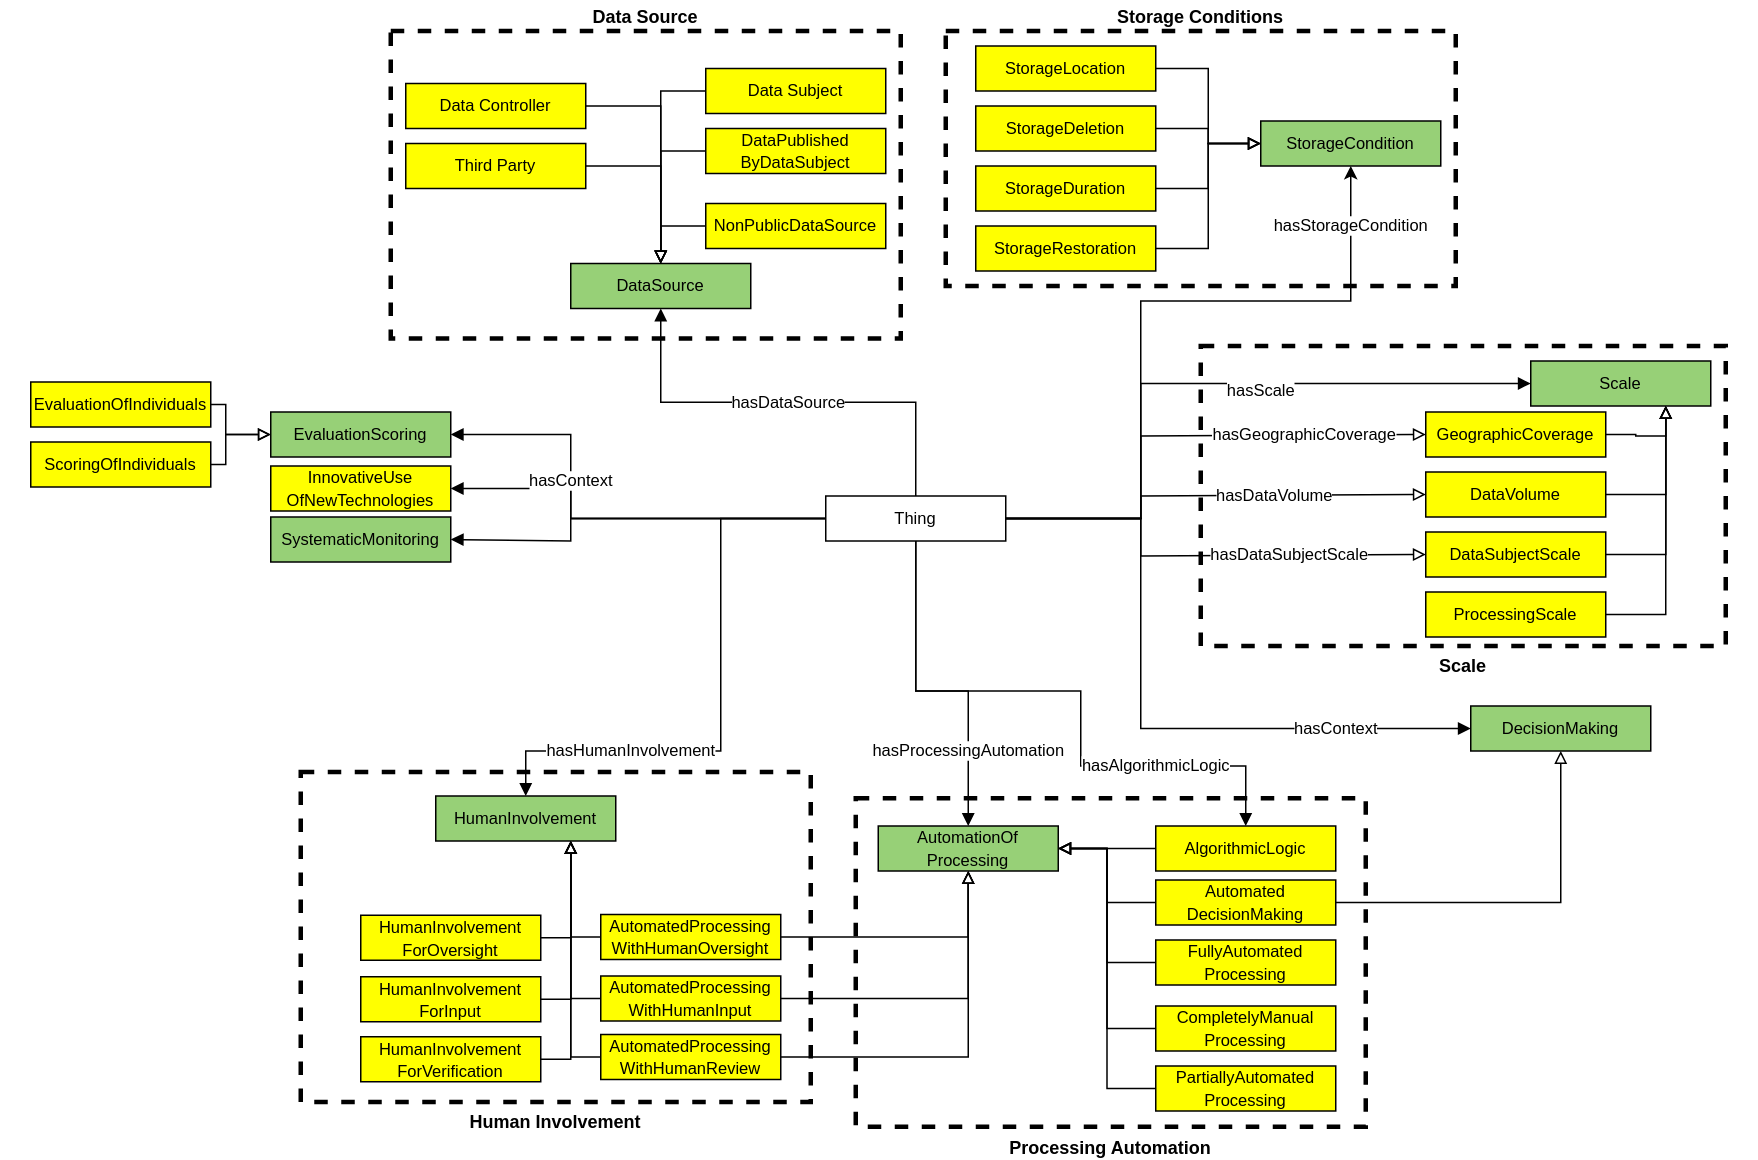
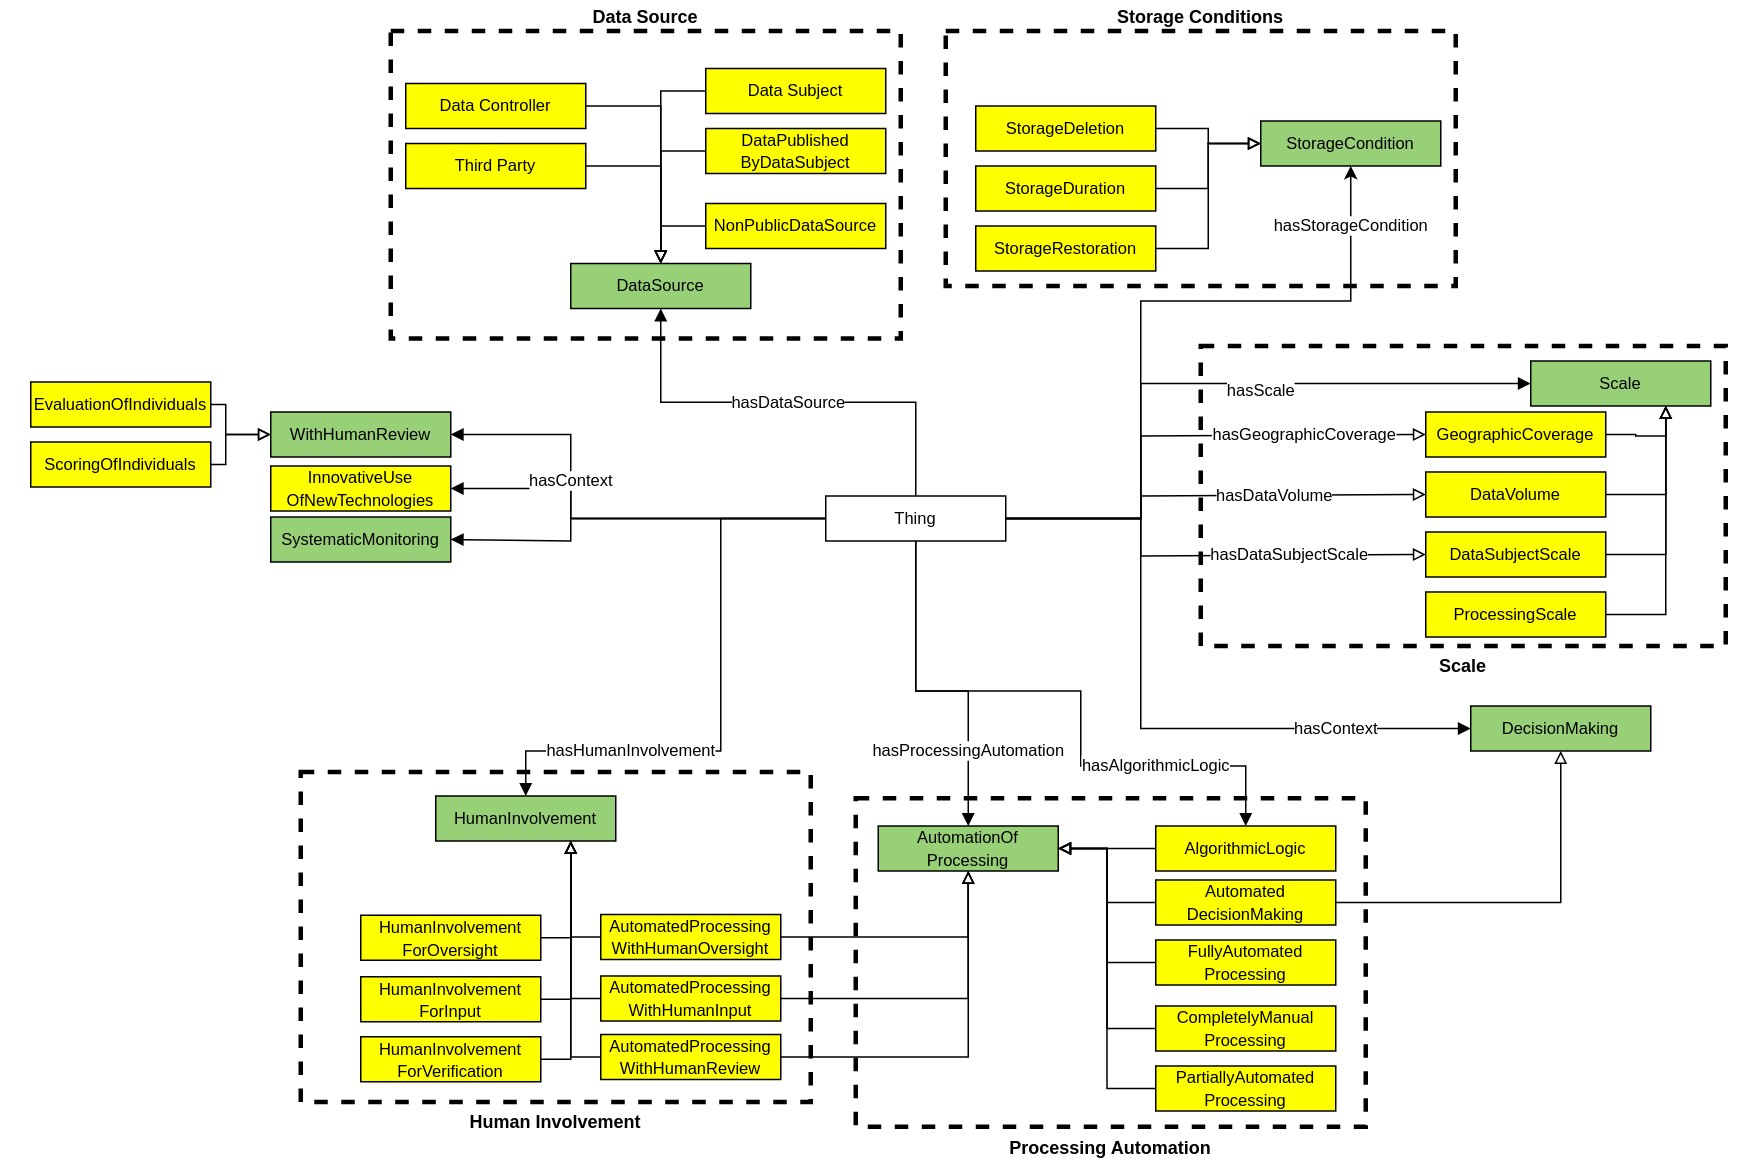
node "StorageLocation": removed
edge "StorageLocation" -> "StorageCondition": removed
node "EvaluationScoring": label "EvaluationScoring" -> "WithHumanReview"
